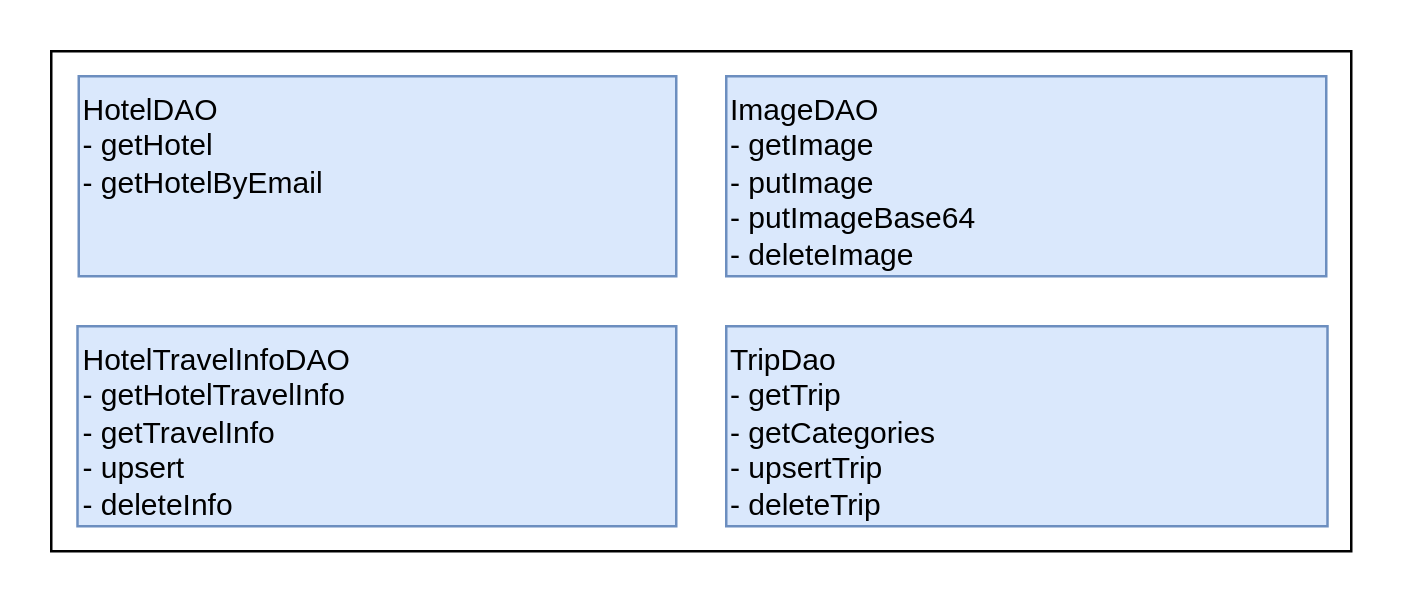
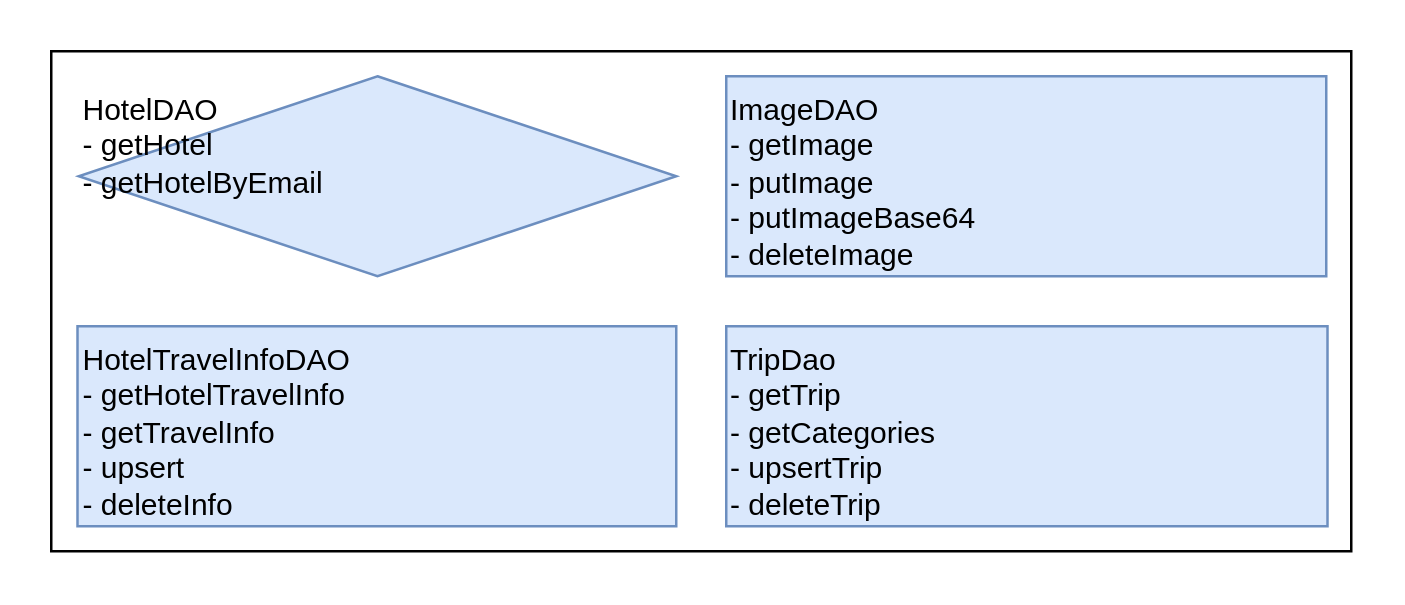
node "HotelDAO - getHotel - getHotelByEmail": shape rectangle -> diamond
